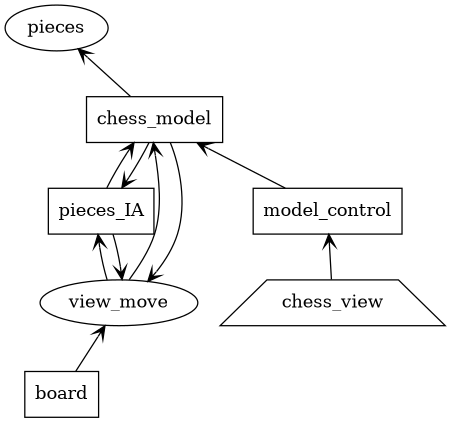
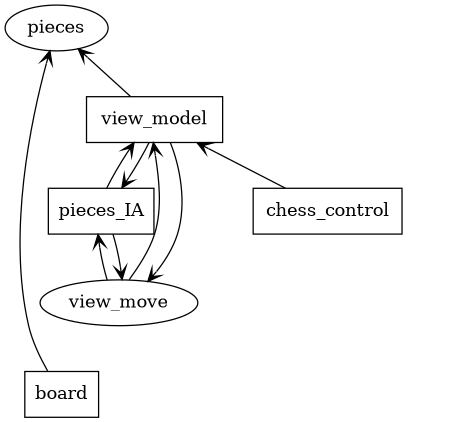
node "chess_model": label "chess_model" -> "view_model"
node "model_control": label "model_control" -> "chess_control"
node "chess_view": removed
edge "board" -> "view_move": now "board" -> "pieces"
